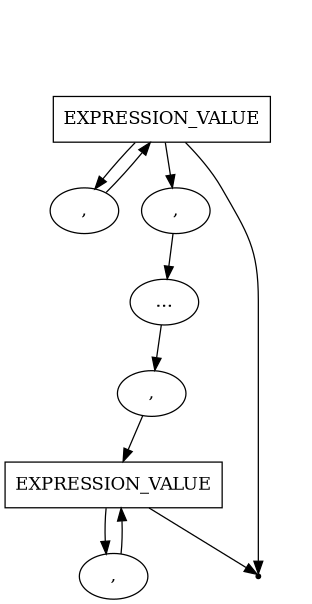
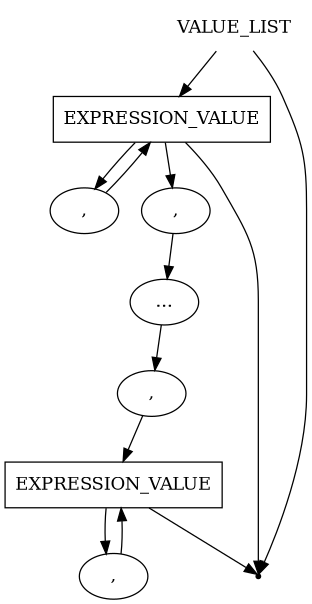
node "VALUE_LIST": added
